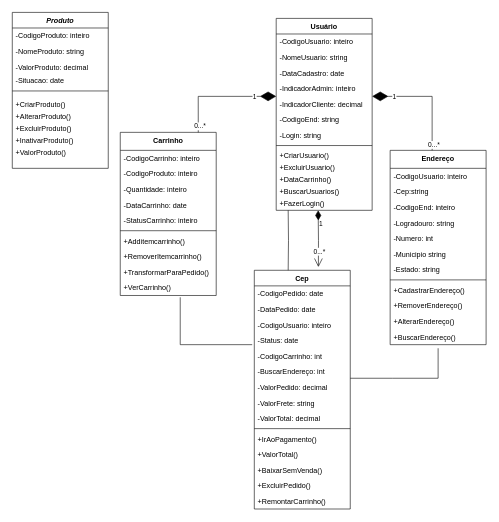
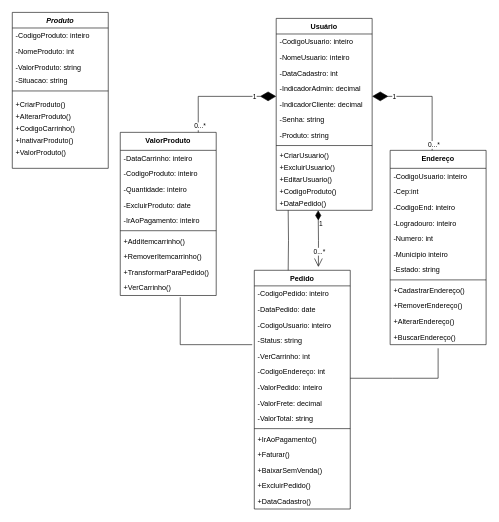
node "-NomeProduto: string": label "-NomeProduto: string" -> "-NomeProduto: int"
node "-NomeUsuario: string": label "-NomeUsuario: string" -> "-NomeUsuario: inteiro"
node "-ValorProduto: decimal": label "-ValorProduto: decimal" -> "-ValorProduto: string"
node "-DataCadastro: date": label "-DataCadastro: date" -> "-DataCadastro: int"
node "-Situacao: date": label "-Situacao: date" -> "-Situacao: string"
node "-IndicadorAdmin: inteiro": label "-IndicadorAdmin: inteiro" -> "-IndicadorAdmin: decimal"
node "-CodigoEnd: string": label "-CodigoEnd: string" -> "-Senha: string"
node "+ExcluirProduto()": label "+ExcluirProduto()" -> "+CodigoCarrinho()"
node "-Login: string": label "-Login: string" -> "-Produto: string"
node "Carrinho": label "Carrinho" -> "ValorProduto"
node "-CodigoCarrinho: inteiro": label "-CodigoCarrinho: inteiro" -> "-DataCarrinho: inteiro"
node "+DataCarrinho()": label "+DataCarrinho()" -> "+EditarUsuario()"
node "+BuscarUsuarios()": label "+BuscarUsuarios()" -> "+CodigoProduto()"
node "-Cep:string": label "-Cep:string" -> "-Cep:int"
node "+FazerLogin()": label "+FazerLogin()" -> "+DataPedido()"
node "-DataCarrinho: date": label "-DataCarrinho: date" -> "-ExcluirProduto: date"
node "-StatusCarrinho: inteiro": label "-StatusCarrinho: inteiro" -> "-IrAoPagamento: inteiro"
node "-Logradouro: string": label "-Logradouro: string" -> "-Logradouro: inteiro"
node "-Municipio string": label "-Municipio string" -> "-Municipio inteiro"
node "Cep": label "Cep" -> "Pedido"
node "-CodigoPedido: date": label "-CodigoPedido: date" -> "-CodigoPedido: inteiro"
node "-Status: date": label "-Status: date" -> "-Status: string"
node "-CodigoCarrinho: int": label "-CodigoCarrinho: int" -> "-VerCarrinho: int"
node "-BuscarEndereço: int": label "-BuscarEndereço: int" -> "-CodigoEndereço: int"
node "-ValorPedido: decimal": label "-ValorPedido: decimal" -> "-ValorPedido: inteiro"
node "-ValorFrete: string": label "-ValorFrete: string" -> "-ValorFrete: decimal"
node "-ValorTotal: decimal": label "-ValorTotal: decimal" -> "-ValorTotal: string"
node "+ValorTotal()": label "+ValorTotal()" -> "+Faturar()"
node "+RemontarCarrinho()": label "+RemontarCarrinho()" -> "+DataCadastro()"
